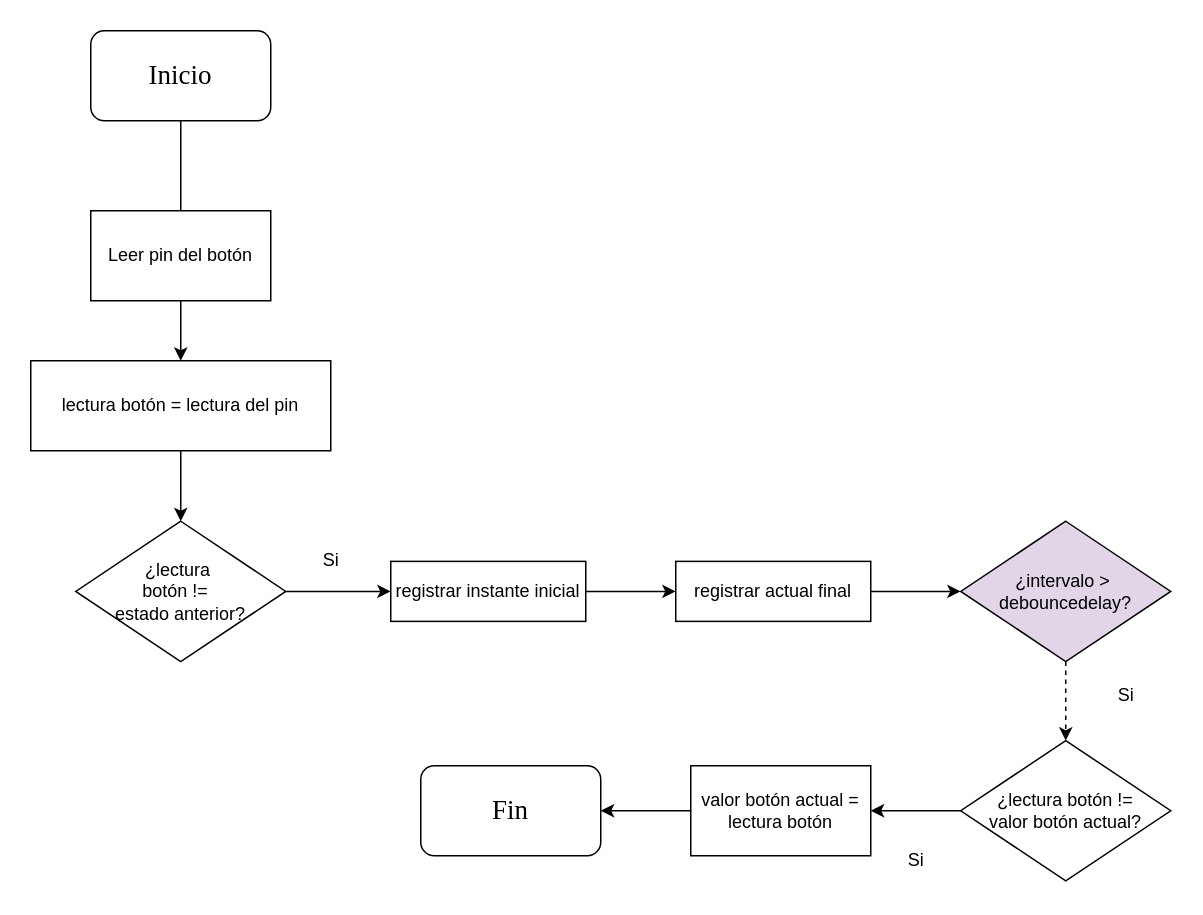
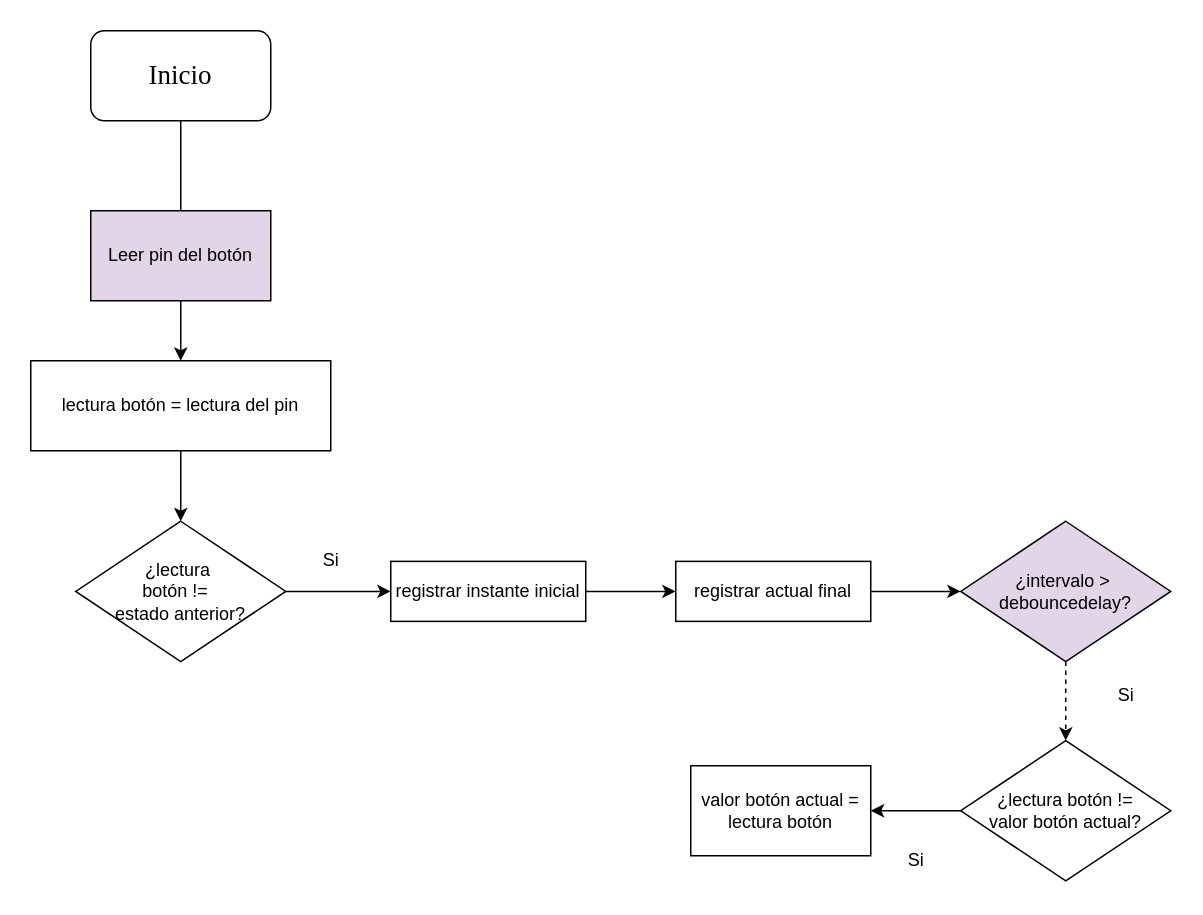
node "Leer pin del botón": fillcolor #ffffff -> #e1d5e7
node "Fin": removed
edge "valor botón actual = lectura botón" -> "Fin": removed
